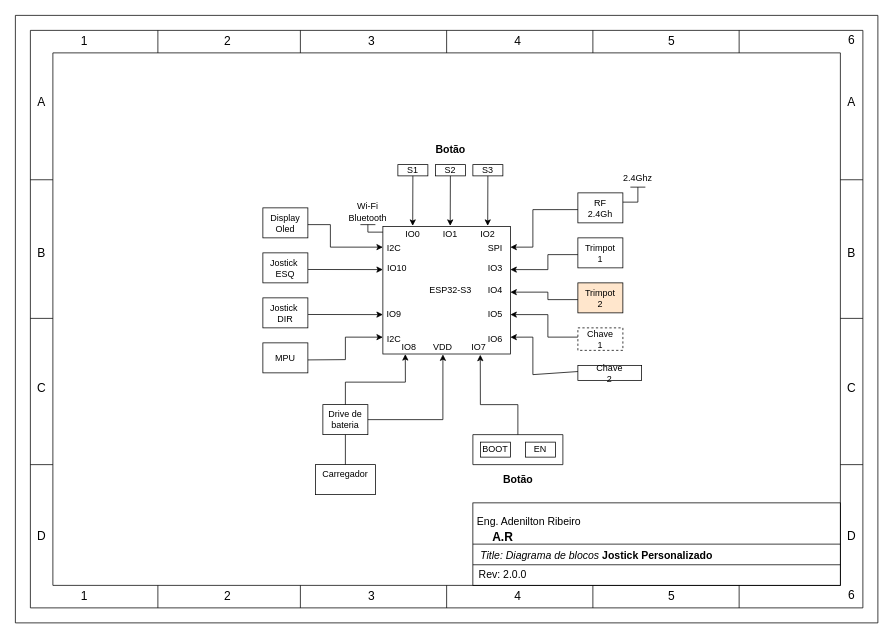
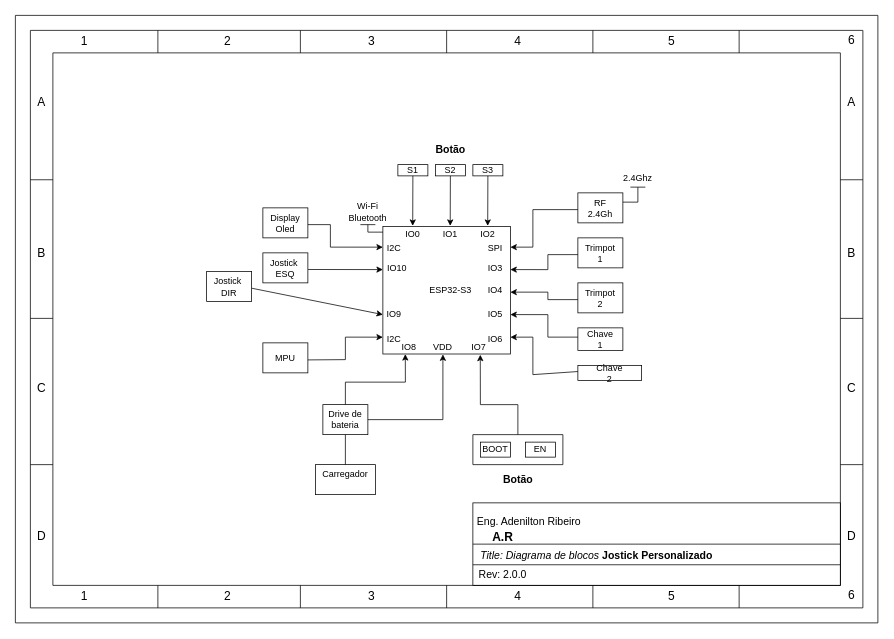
node "Trimpot 2": fillcolor #ffe6cc -> #ffffff
node "Jostick DIR": moved (285, 313) -> (229, 287)
node "Chave 1": style dashed -> solid
